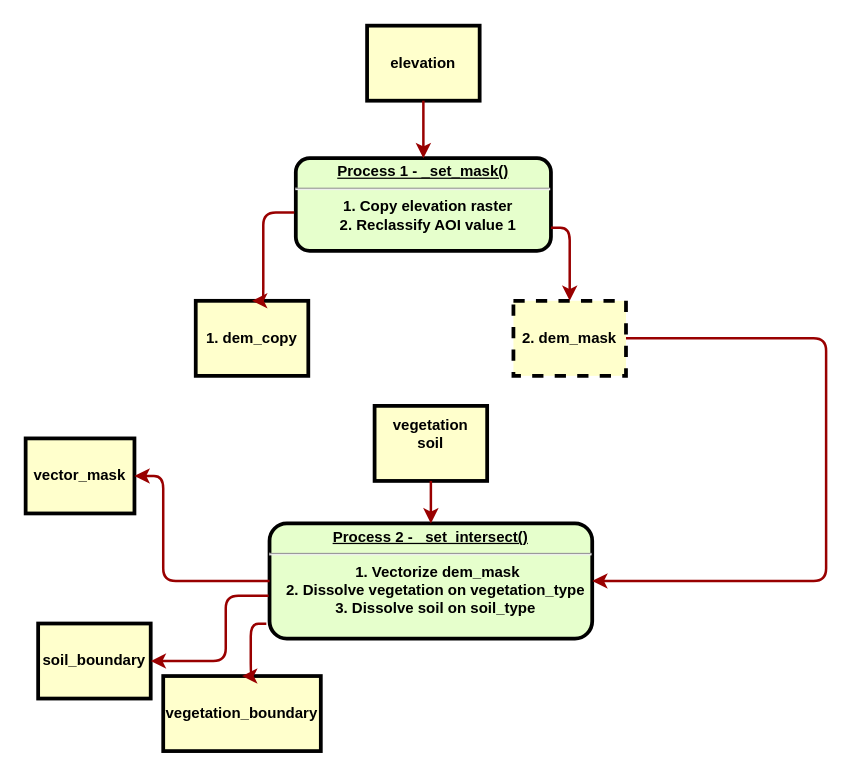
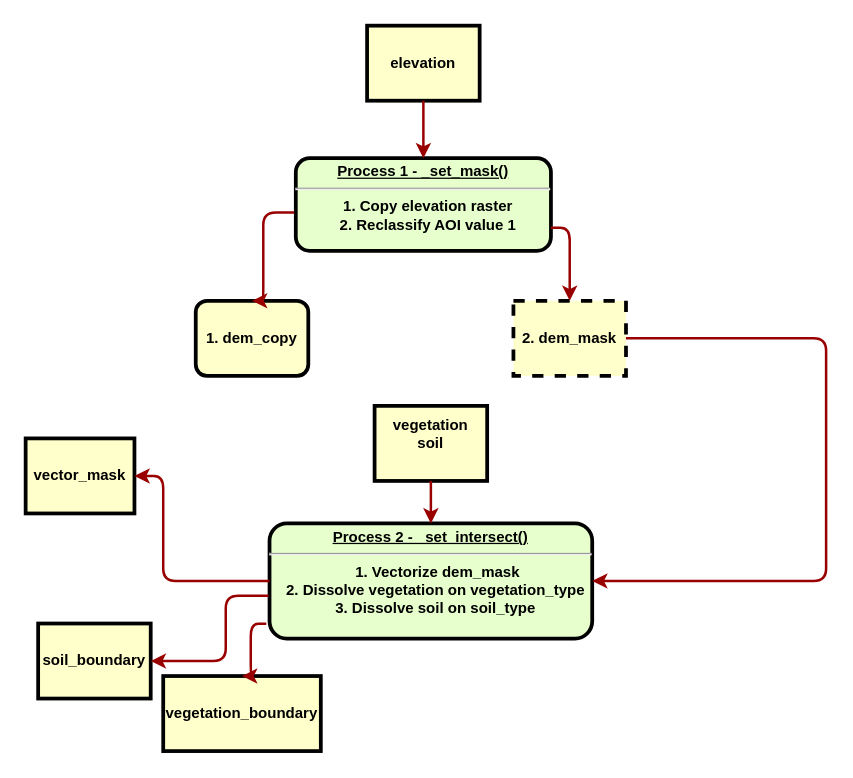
node "1. dem_copy": shape rectangle -> rounded rectangle
